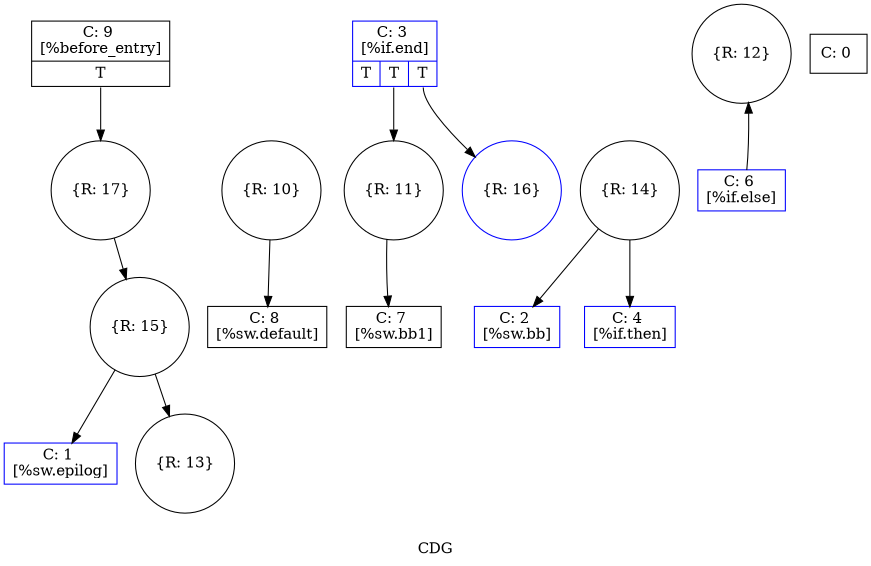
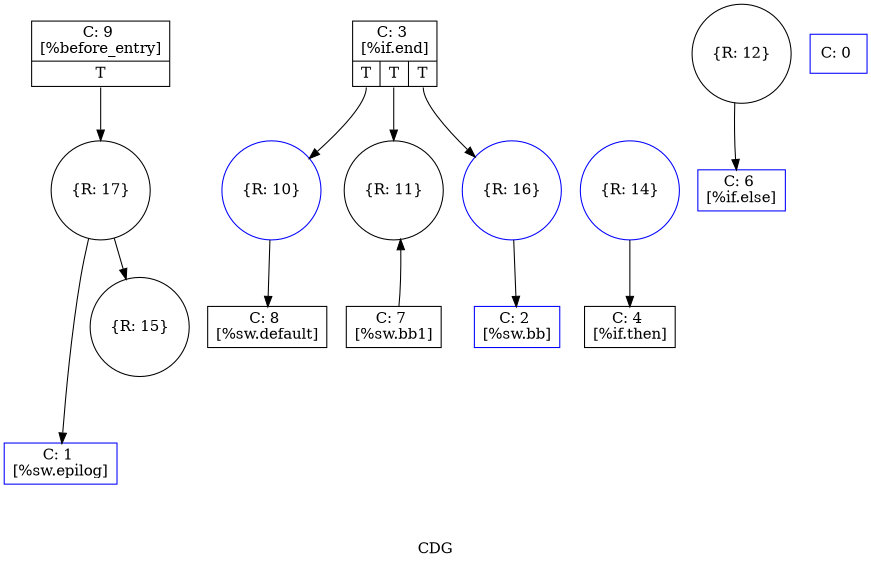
node "C: 3": color blue -> black
node "C: 0": color black -> blue
edge "C: 3" -> "{R: 10}": added
edge "C: 6" -> "{R: 12}": reversed
node "{R: 10}": color black -> blue
node "{R: 14}": color black -> blue
edge "{R: 14}" -> "C: 2": now "{R: 16}" -> "C: 2"
edge "{R: 11}" -> "C: 7": reversed
node "C: 4": color blue -> black
edge "{R: 15}" -> "C: 1": now "{R: 17}" -> "C: 1"
node "{R: 13}": removed
